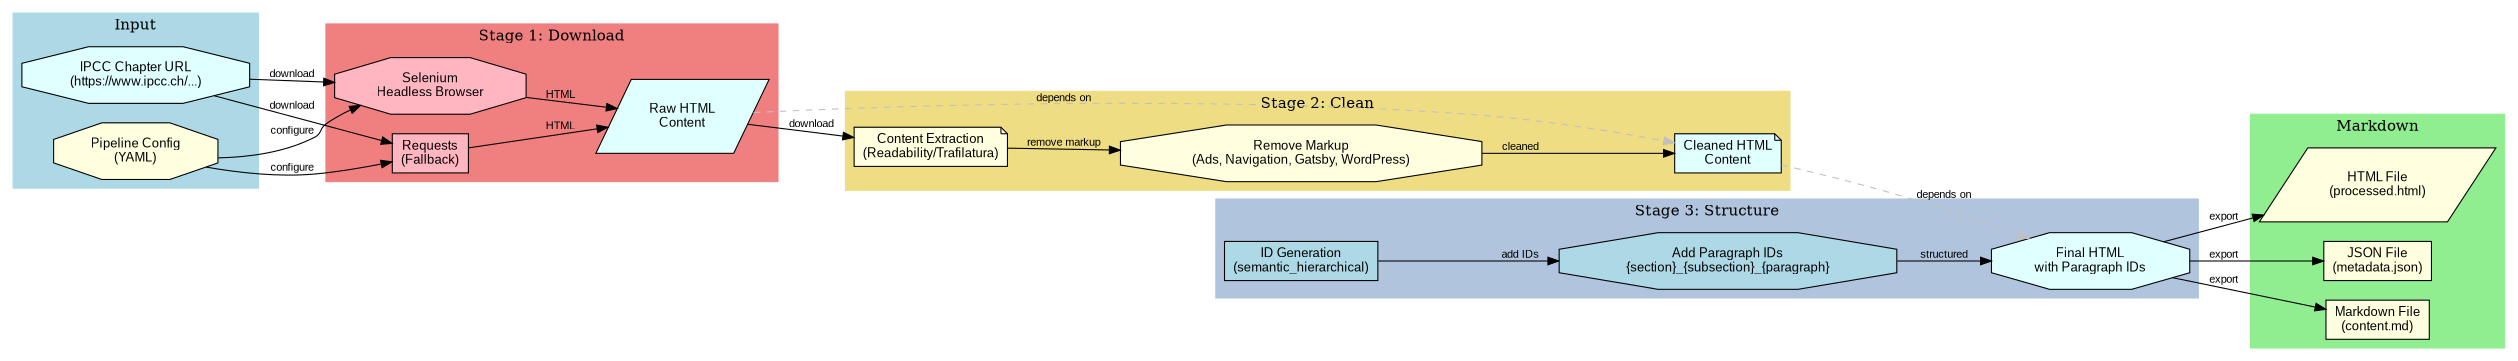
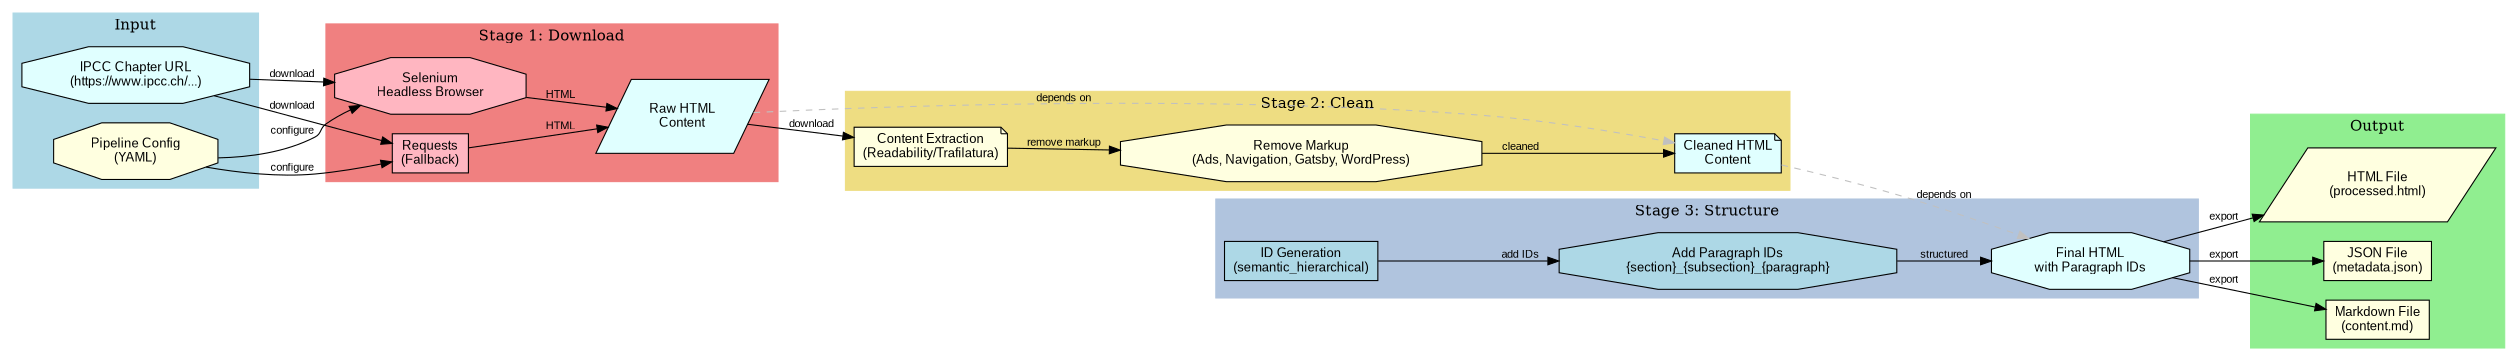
cluster "Markdown": label "Markdown" -> "Output"
